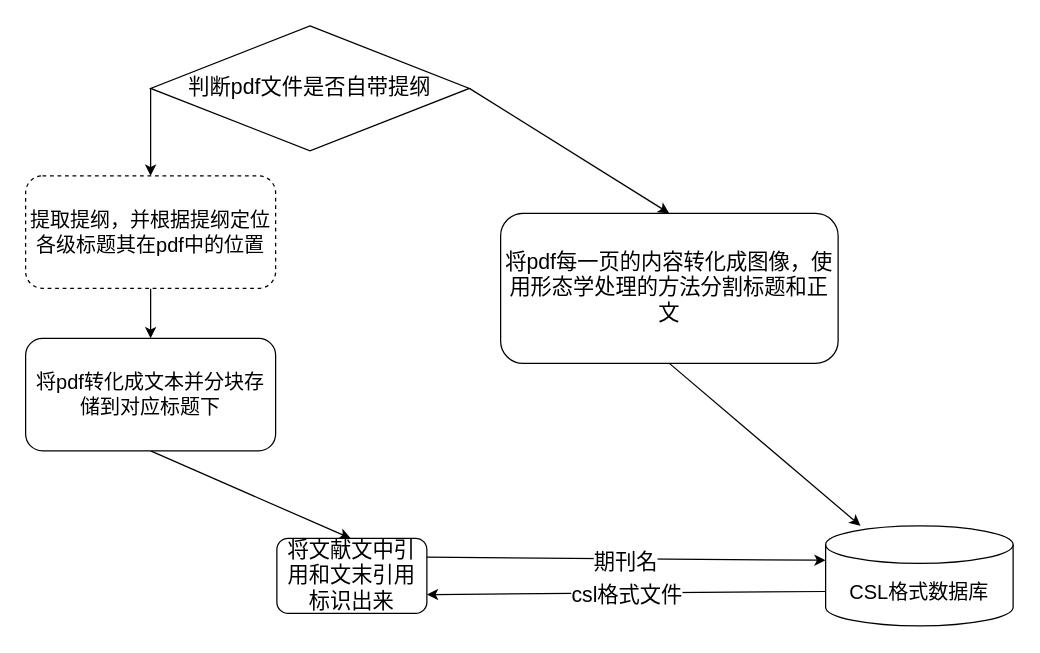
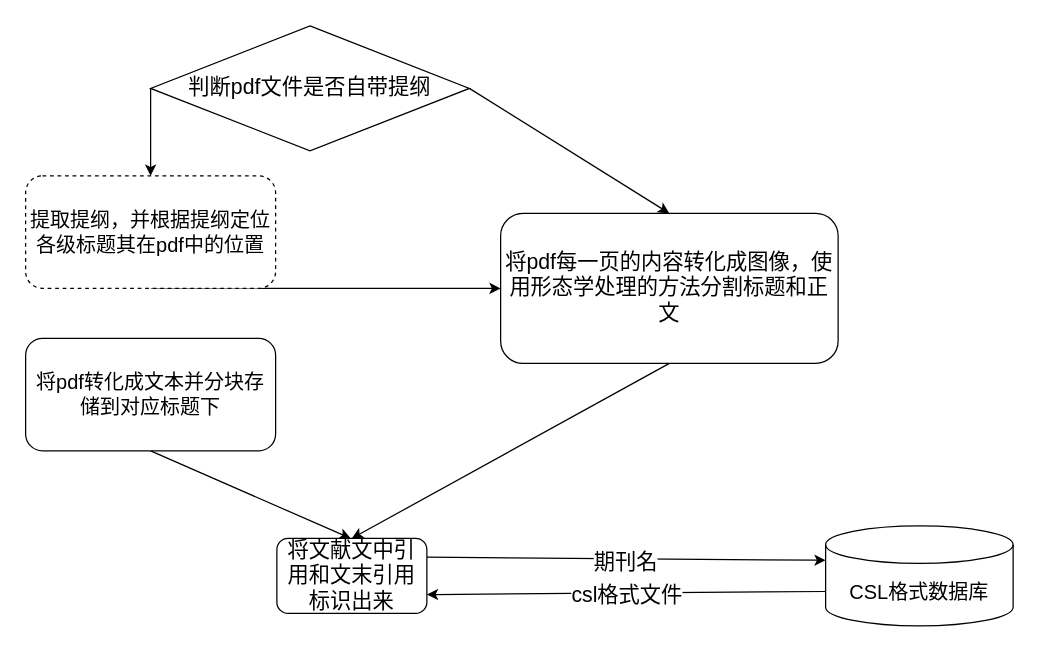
edge "提取提纲，并根据提纲定位各级标题其在pdf中的位置" -> "将pdf转化成文本并分块存储到对应标题下": now "提取提纲，并根据提纲定位各级标题其在pdf中的位置" -> "将pdf每一页的内容转化成图像，使用形态学处理的方法分割标题和正文"
edge "将pdf每一页的内容转化成图像，使用形态学处理的方法分割标题和正文" -> "CSL格式数据库": now "将pdf每一页的内容转化成图像，使用形态学处理的方法分割标题和正文" -> "将文献文中引用和文末引用标识出来"
